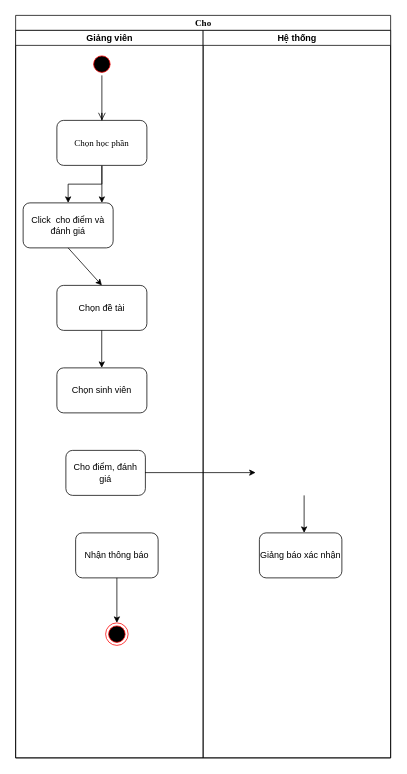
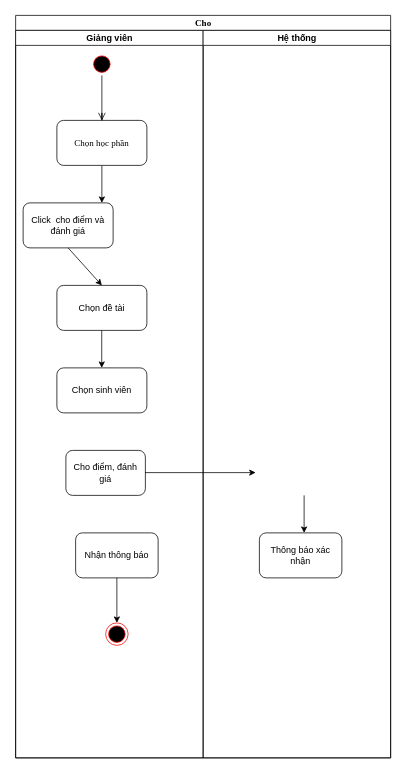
edge "Chọn học phần" -> "Click cho điểm và đánh giá": removed
node "Giảng báo xác nhận": label "Giảng báo xác nhận" -> "Thông báo xác nhận"
